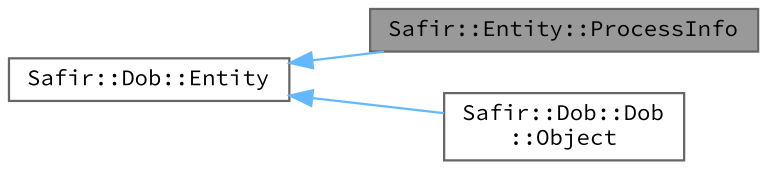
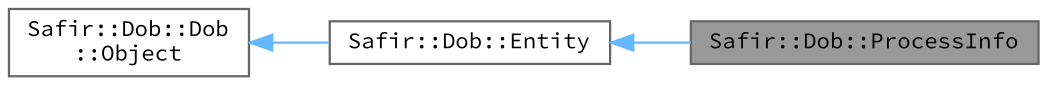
node "Safir::Entity::ProcessInfo": label "Safir::Entity::ProcessInfo" -> "Safir::Dob::ProcessInfo"
edge "Safir::Dob::Dob ::Object" -> "Safir::Dob::Entity": reversed
